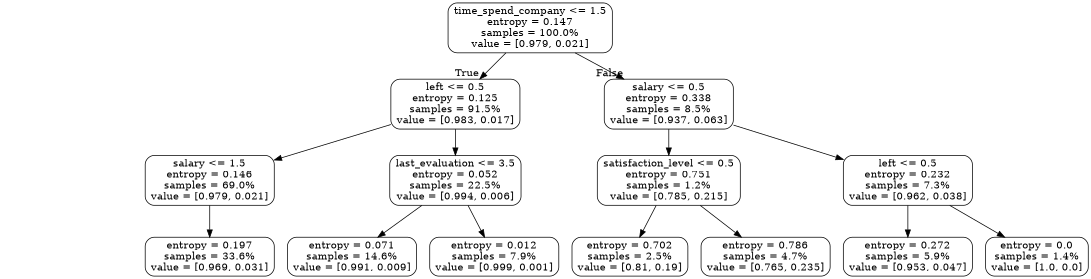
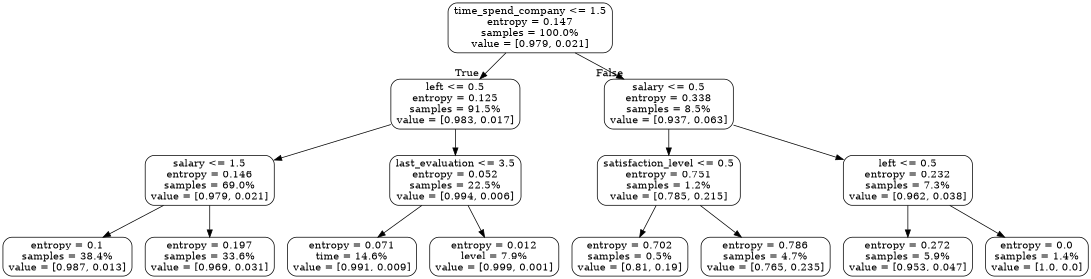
node "entropy = 0.1 samples = 38.4% value = [0.987, 0.013]": added
node "entropy = 0.071 samples = 14.6% value = [0.991, 0.009]": label "entropy = 0.071 samples = 14.6% value = [0.991, 0.009]" -> "entropy = 0.071 time = 14.6% value = [0.991, 0.009]"
node "entropy = 0.012 samples = 7.9% value = [0.999, 0.001]": label "entropy = 0.012 samples = 7.9% value = [0.999, 0.001]" -> "entropy = 0.012 level = 7.9% value = [0.999, 0.001]"
node "entropy = 0.702 samples = 2.5% value = [0.81, 0.19]": label "entropy = 0.702 samples = 2.5% value = [0.81, 0.19]" -> "entropy = 0.702 samples = 0.5% value = [0.81, 0.19]"
